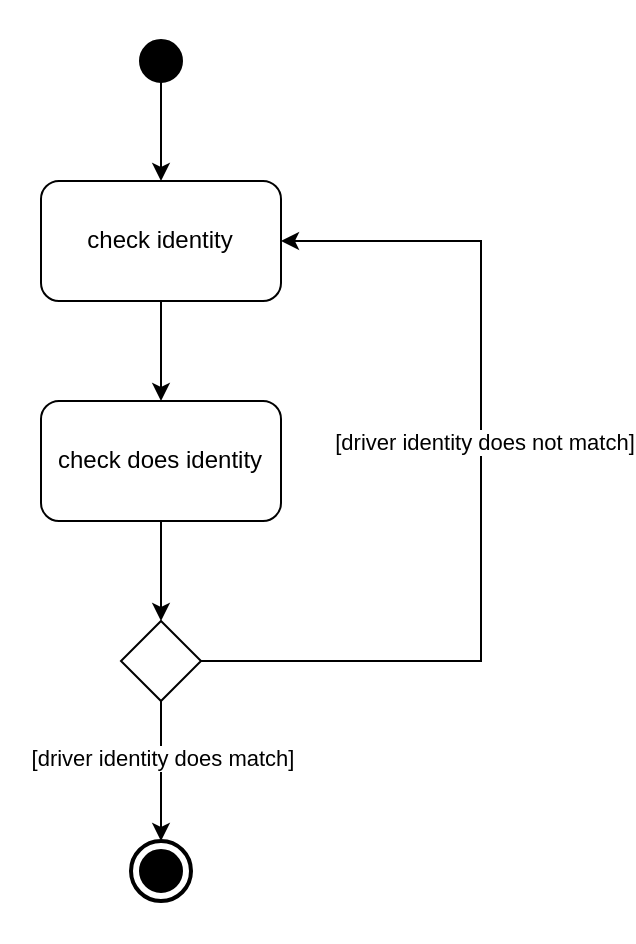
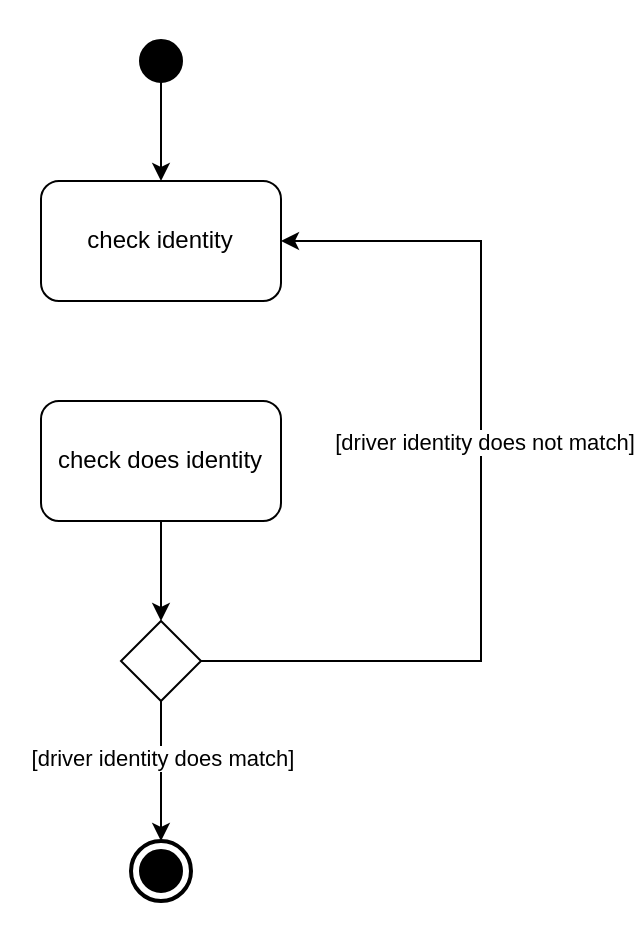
edge "check identity" -> "check does identity": removed
